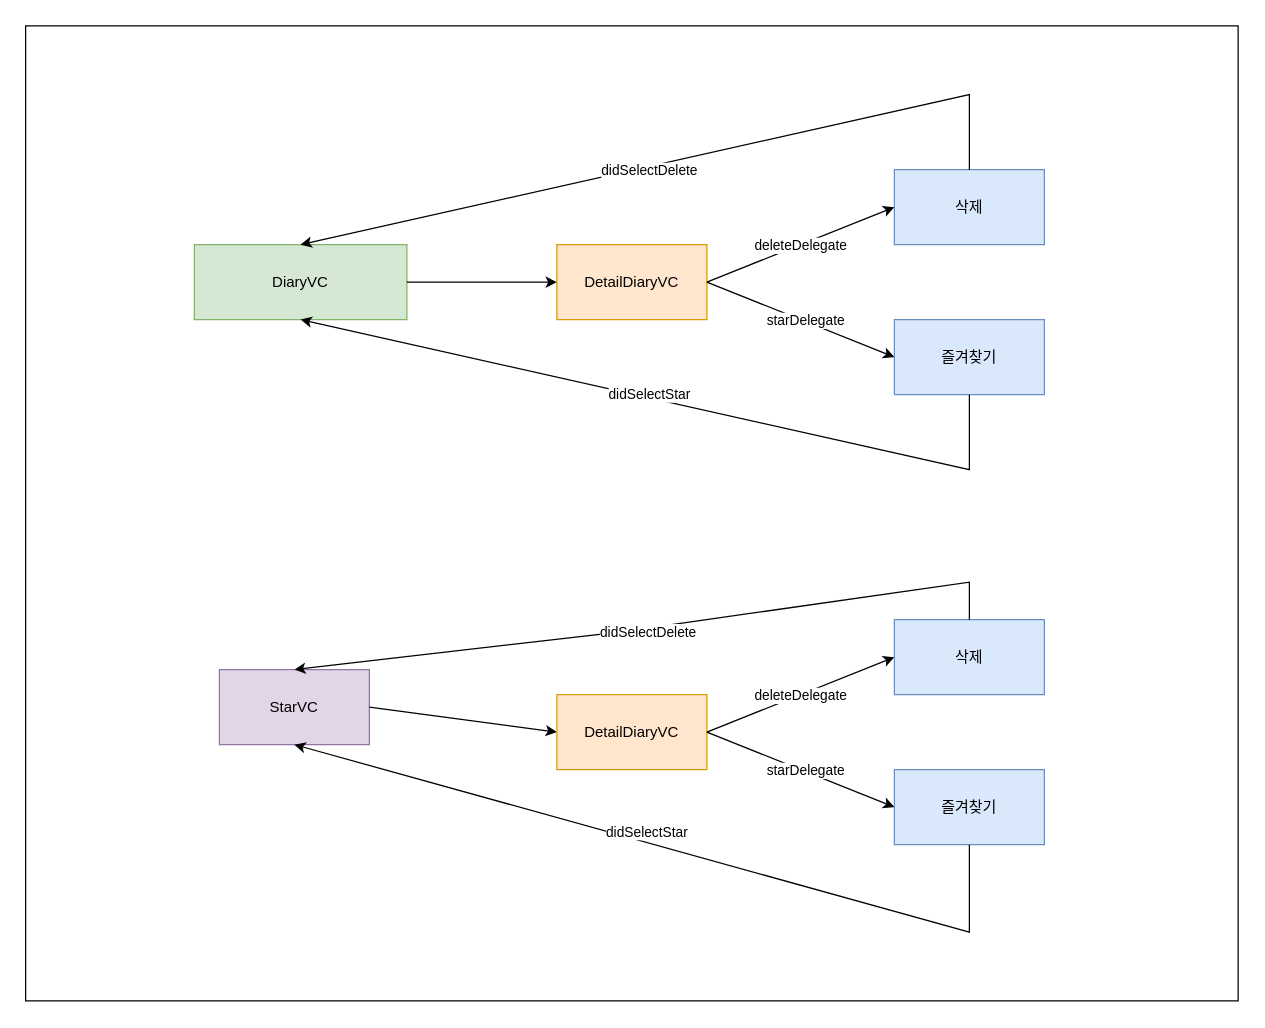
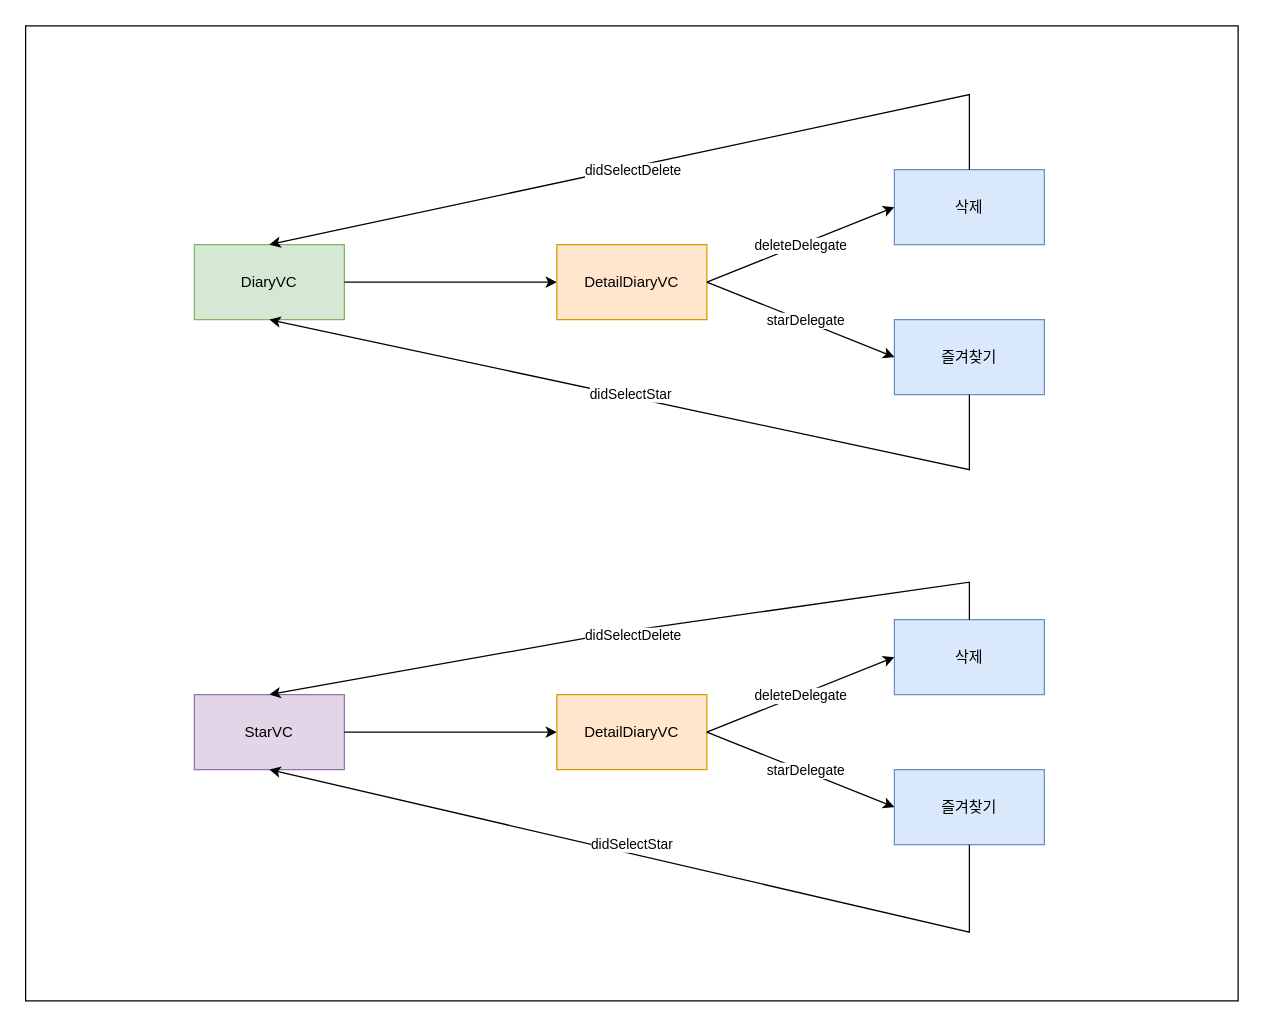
node "DiaryVC": size 213x75 -> 150x75
node "StarVC": moved (294, 707) -> (269, 732)
